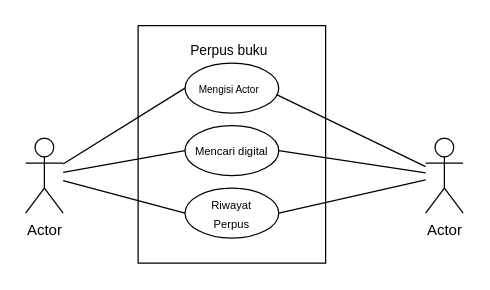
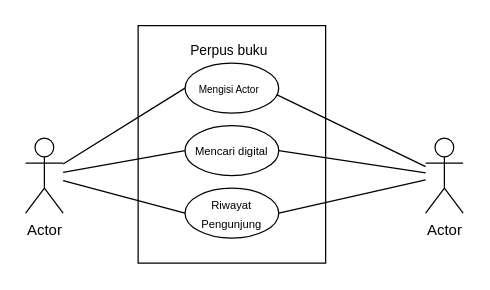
node "Riwayat Perpus": label "Riwayat Perpus" -> "Riwayat Pengunjung"
